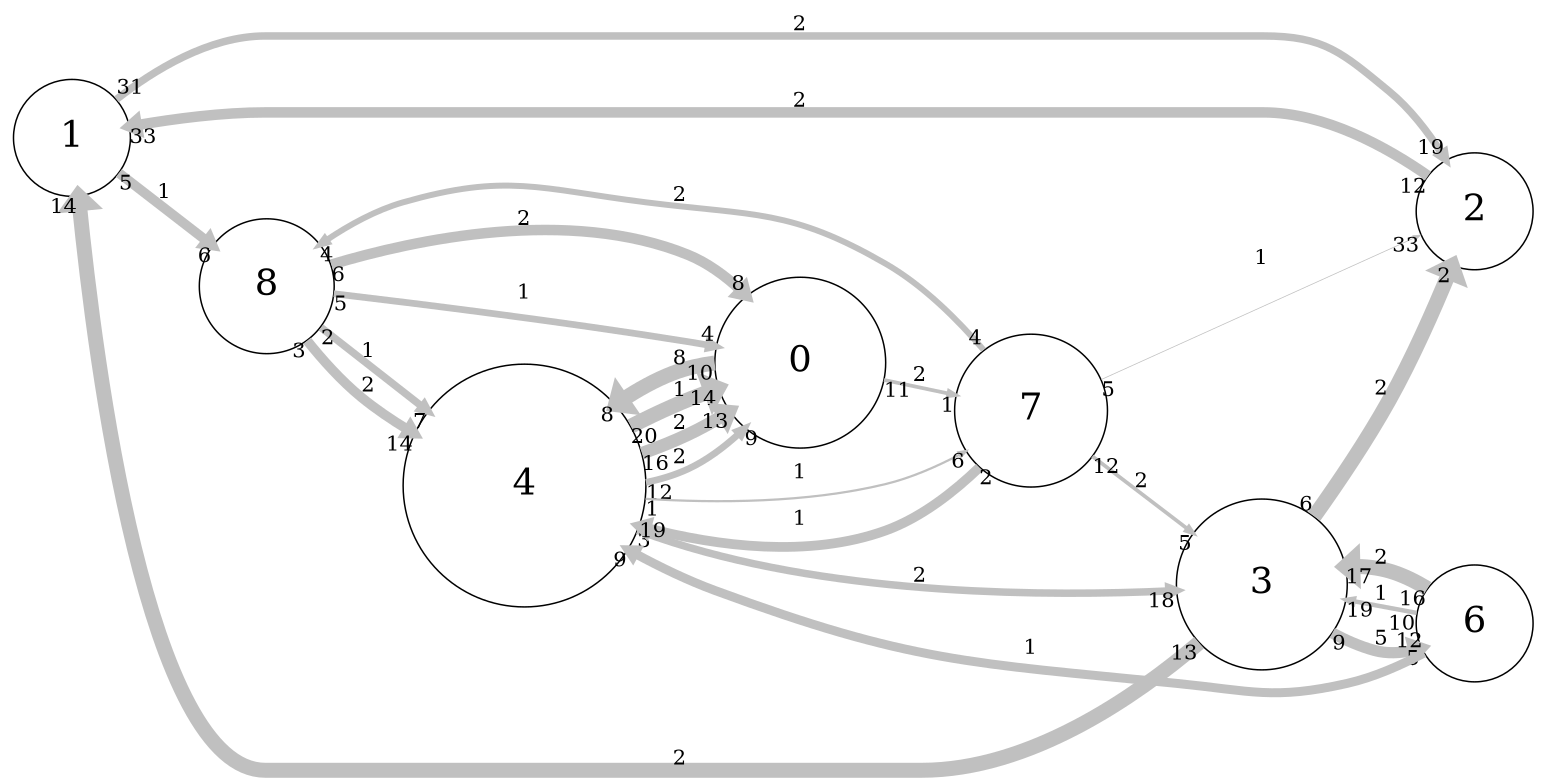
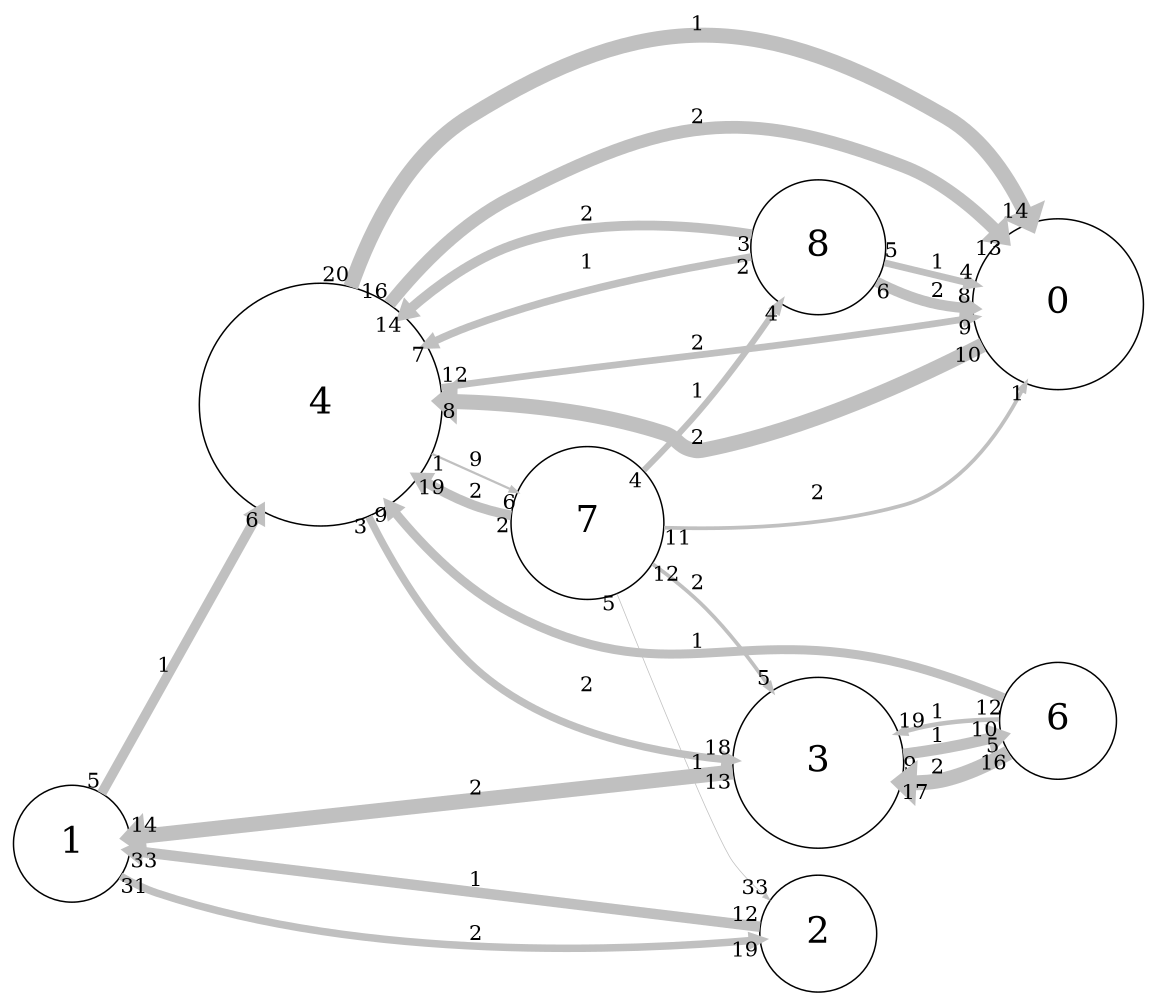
edge "2" -> "1": label "2" -> "1"
edge "7" -> "8": label "2" -> "1"
edge "1" -> "8": now "1" -> "4"
edge "0" -> "4": label "8" -> "2"
edge "0" -> "7": reversed
edge "3" -> "2": removed, label "2"
edge "4" -> "7": label "1" -> "9"
edge "7" -> "4": label "1" -> "2"
edge "3" -> "6": label "5" -> "1"
